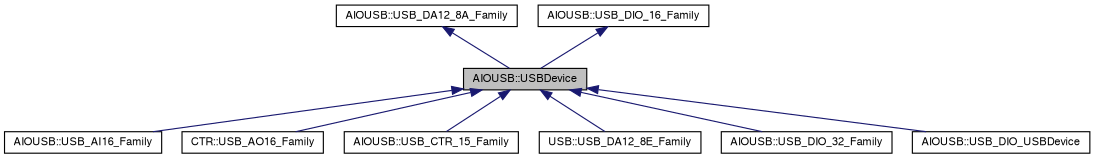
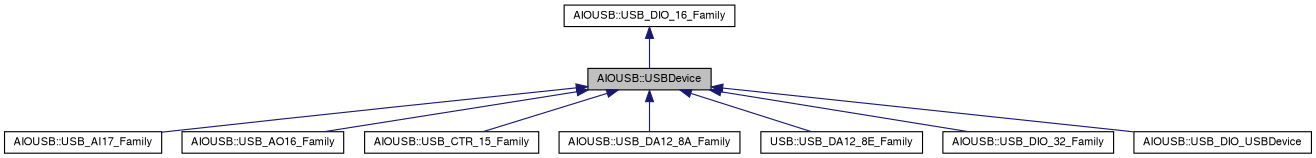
edge "AIOUSB::USBDevice" -> "AIOUSB::USB_DA12_8A_Family": reversed
node "AIOUSB::USB_AI16_Family": label "AIOUSB::USB_AI16_Family" -> "AIOUSB::USB_AI17_Family"
node "CTR::USB_AO16_Family": label "CTR::USB_AO16_Family" -> "AIOUSB::USB_AO16_Family"
